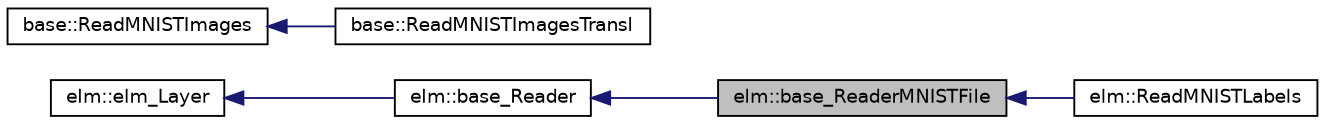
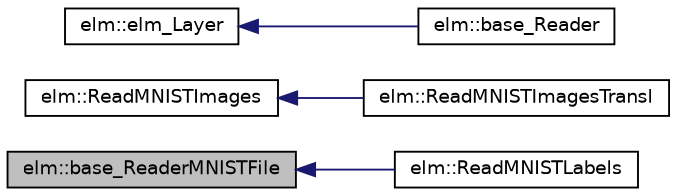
node "base::ReadMNISTImages": label "base::ReadMNISTImages" -> "elm::ReadMNISTImages"
node "base::ReadMNISTImagesTransl": label "base::ReadMNISTImagesTransl" -> "elm::ReadMNISTImagesTransl"
edge "elm::base_ReaderMNISTFile" -> "elm::base_Reader": removed
